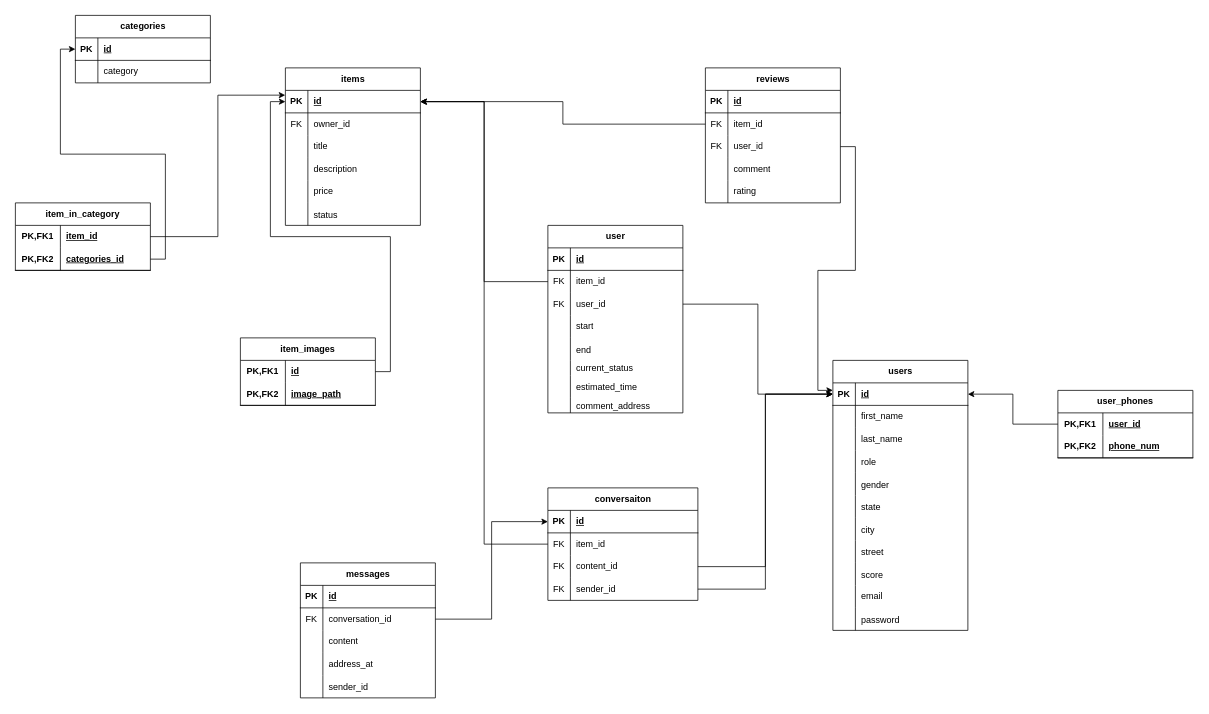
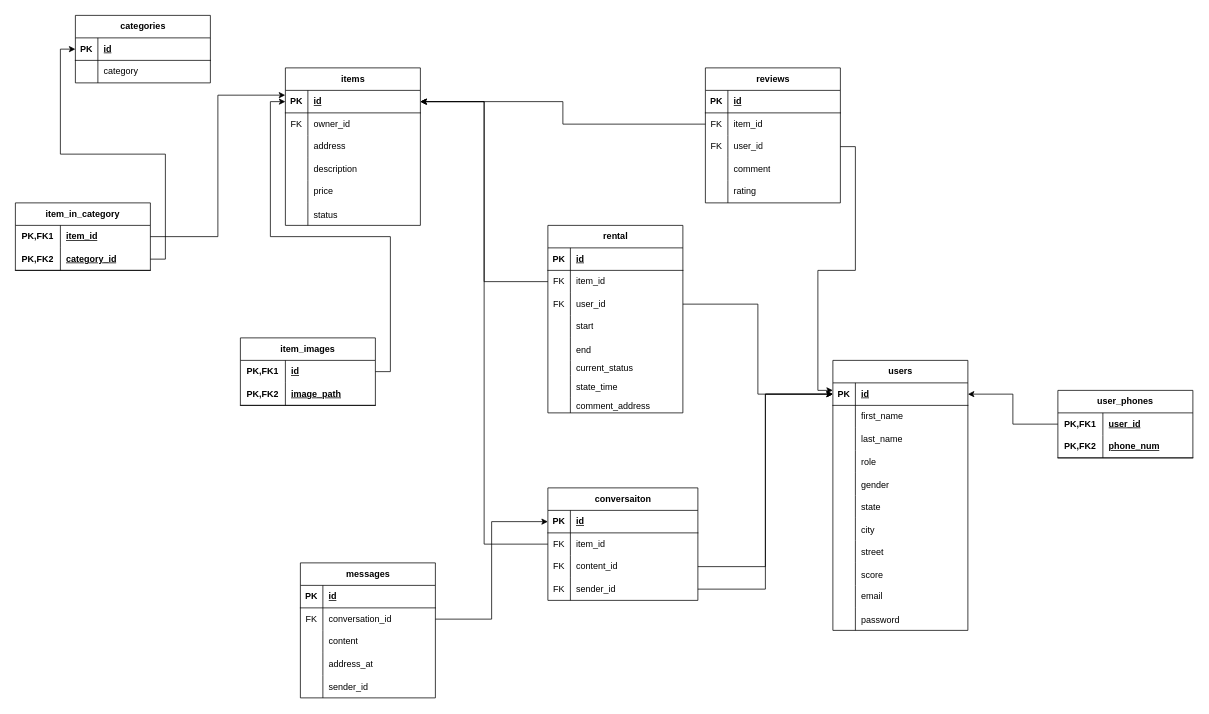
node "title": label "title" -> "address"
node "user": label "user" -> "rental"
node "categories_id": label "categories_id" -> "category_id"
node "estimated_time": label "estimated_time" -> "state_time"
